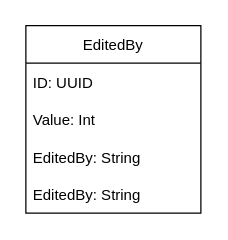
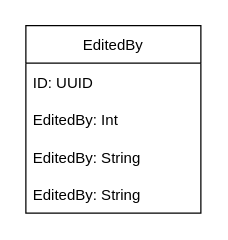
node "Value: Int": label "Value: Int" -> "EditedBy: Int"
